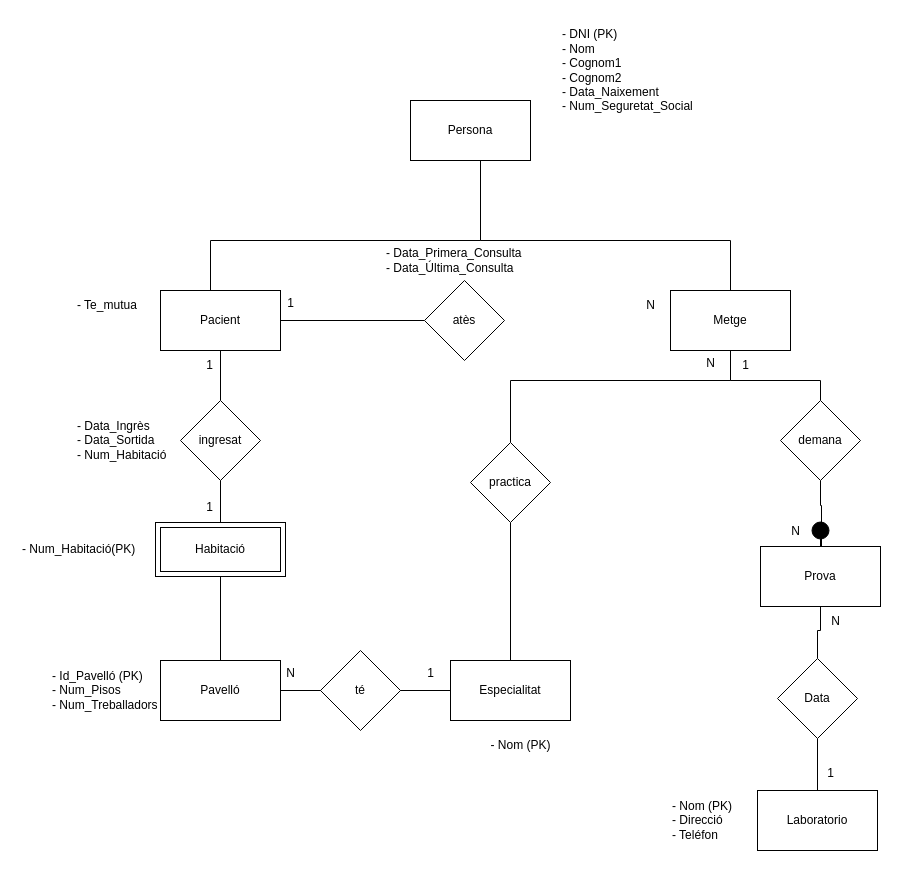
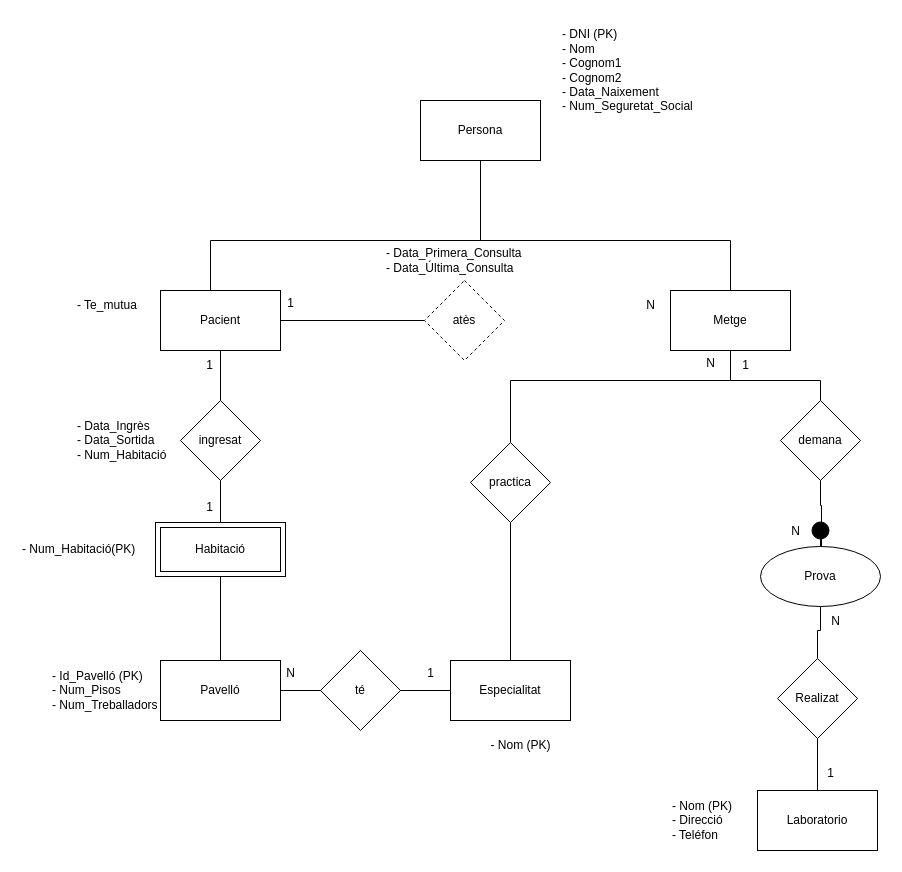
node "Persona": moved (471, 131) -> (481, 131)
node "atès": style solid -> dashed
node "Prova": shape rectangle -> ellipse
node "Data": label "Data" -> "Realizat"
